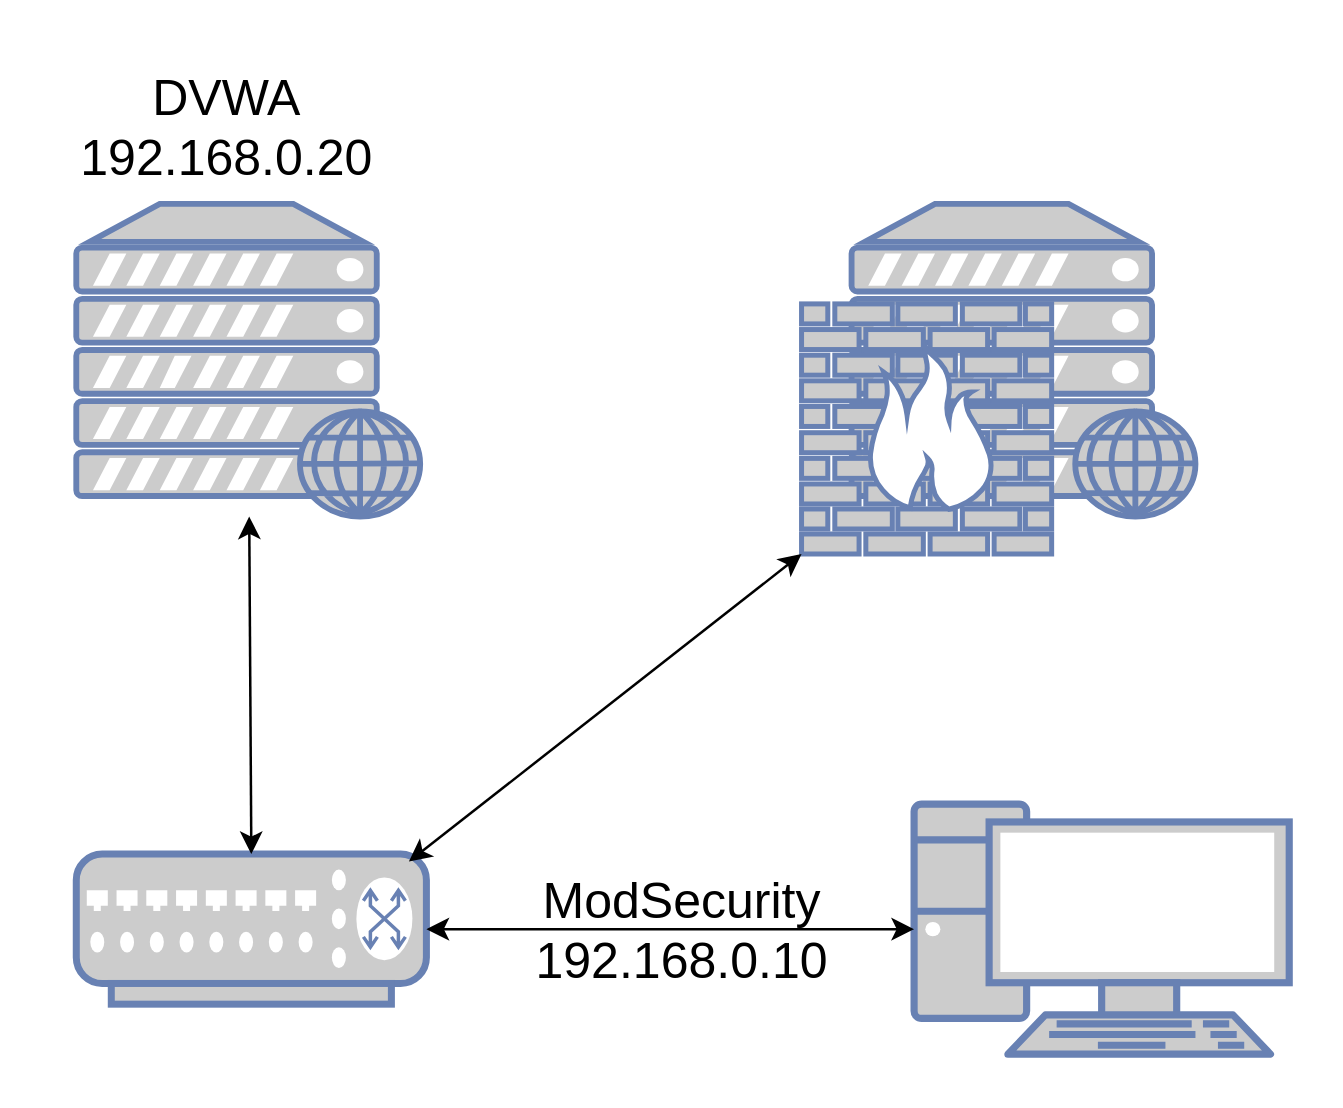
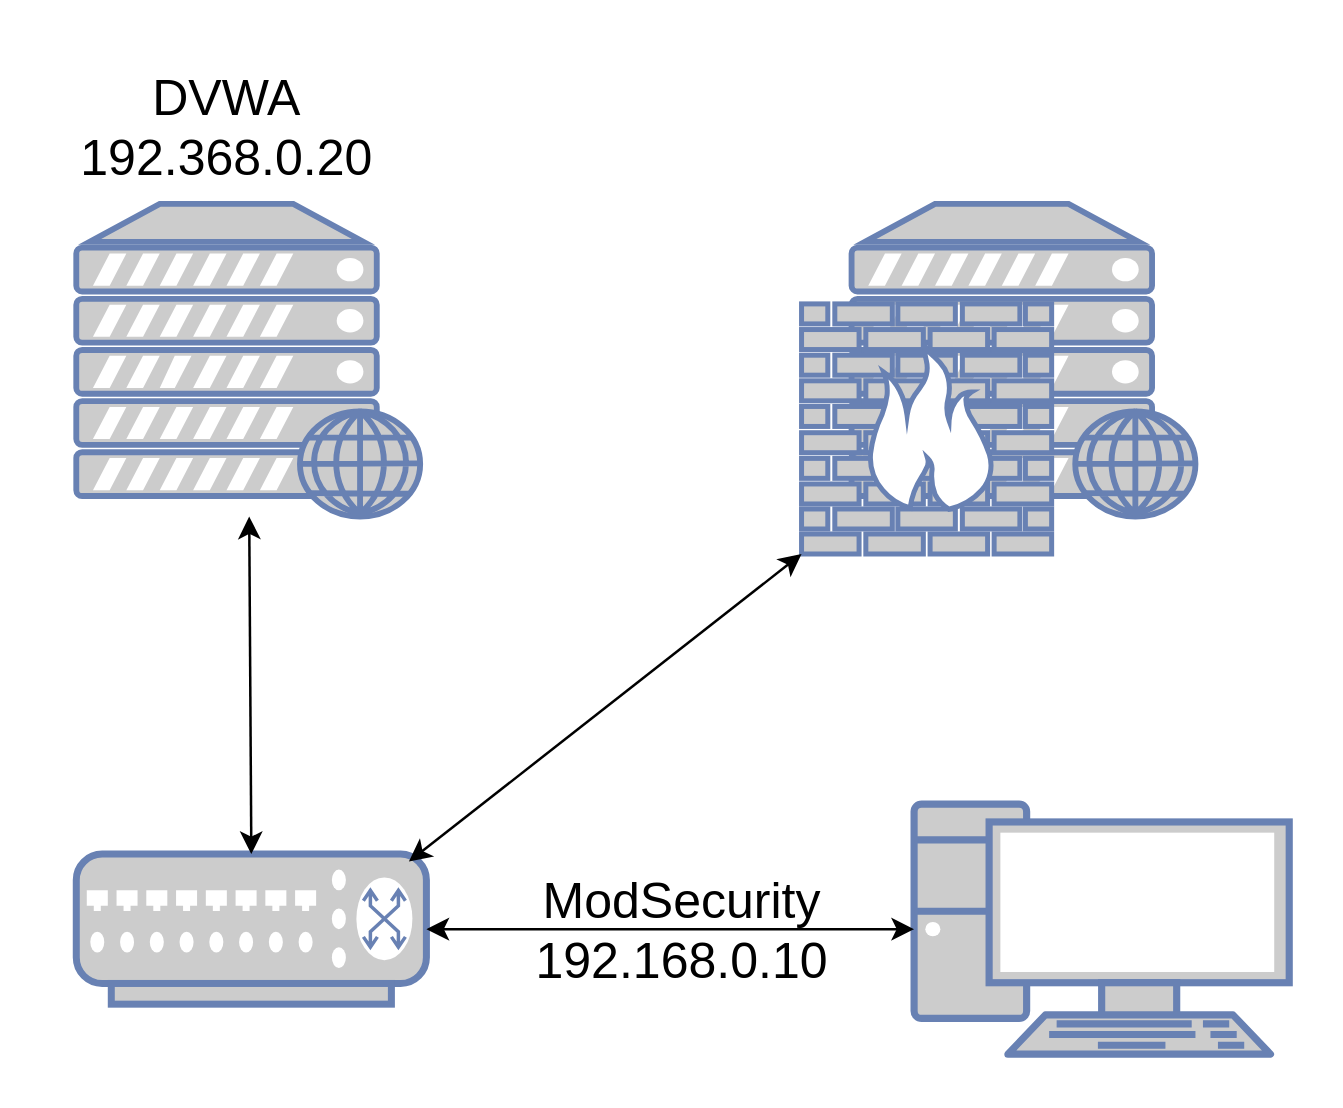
node "DVWA 192.168.0.20": label "DVWA 192.168.0.20" -> "DVWA 192.368.0.20"
